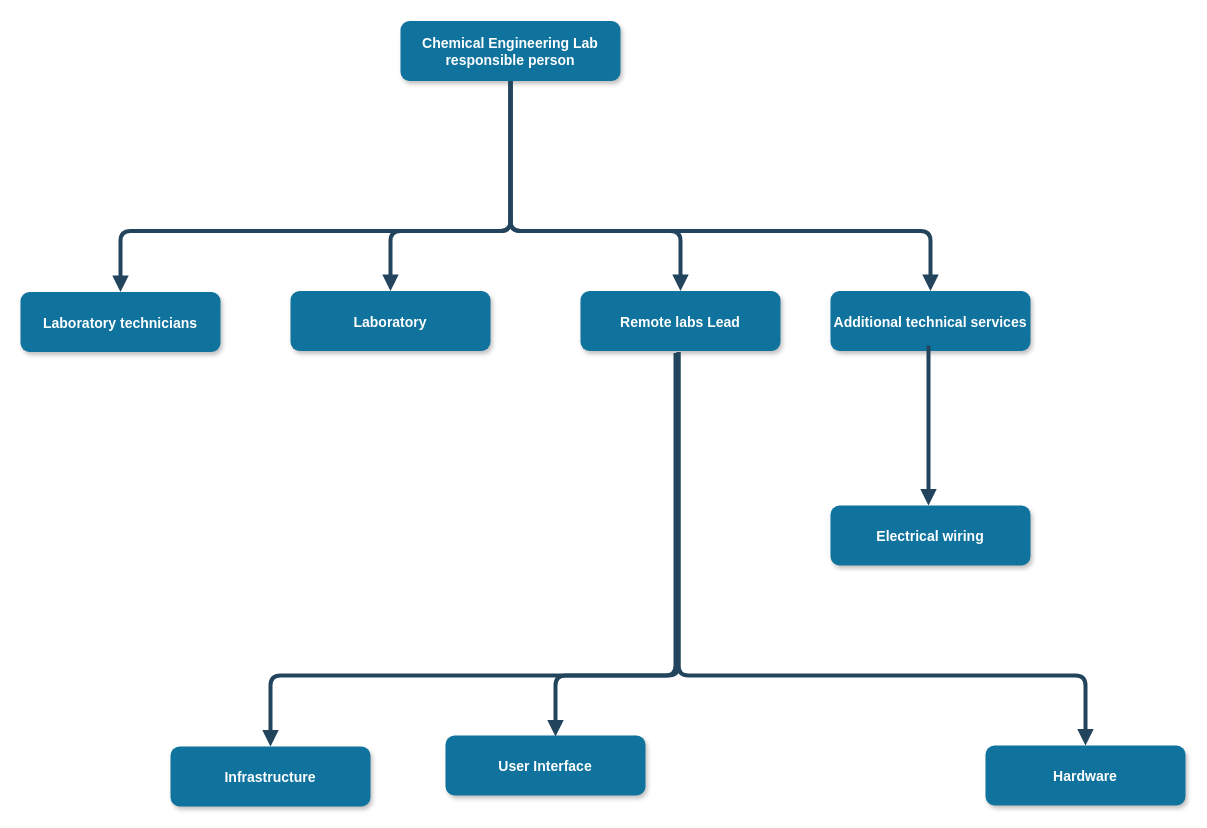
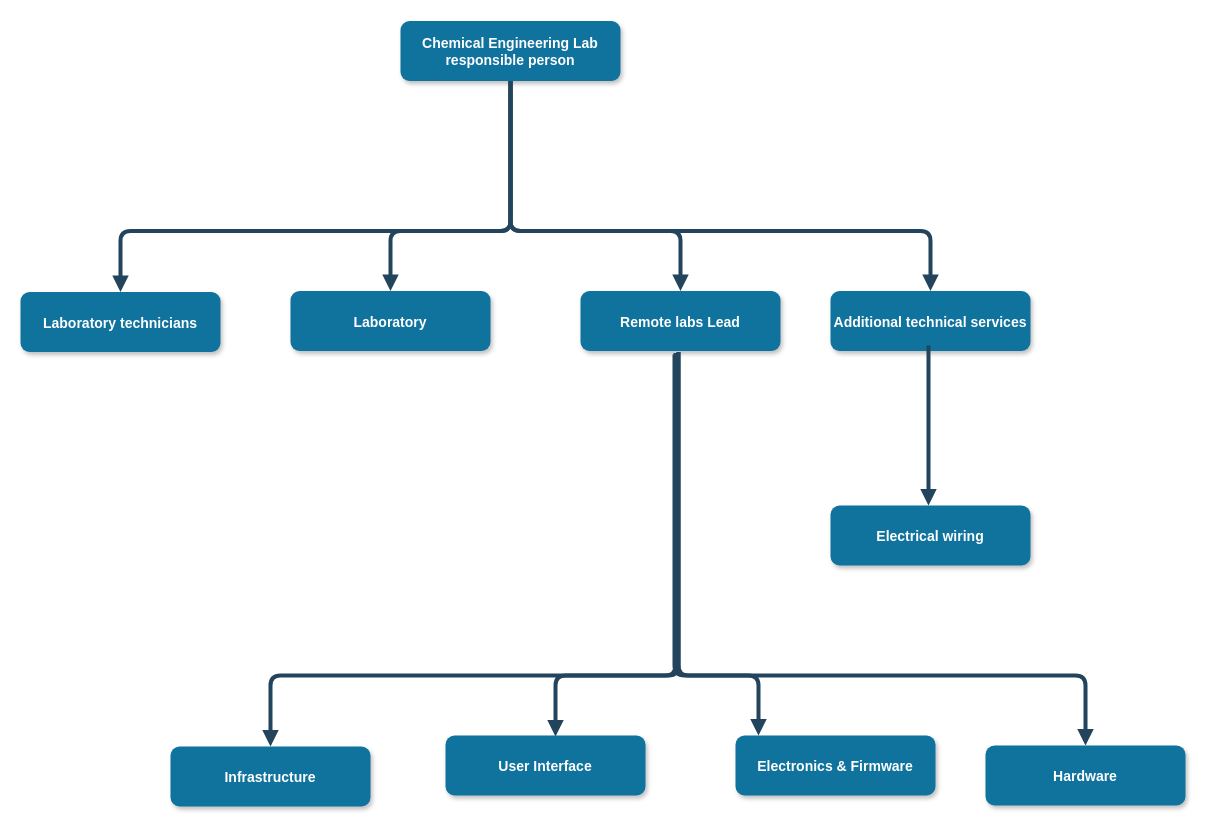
edge "Remote labs Lead" -> "Electronics & Firmware": added
node "Electronics & Firmware": added
